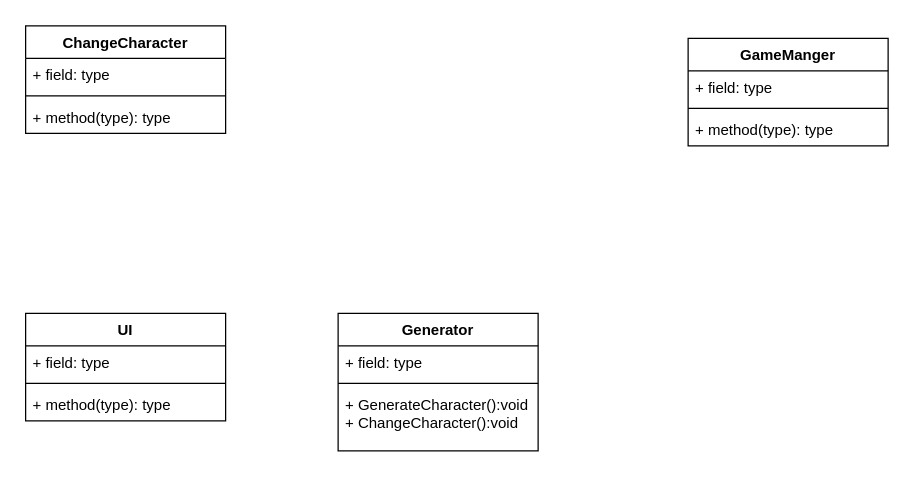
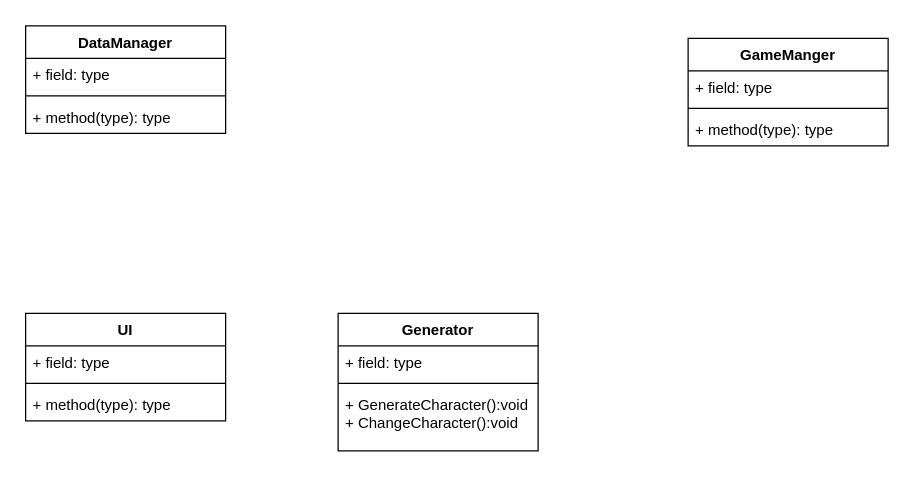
node "ChangeCharacter": label "ChangeCharacter" -> "DataManager"
